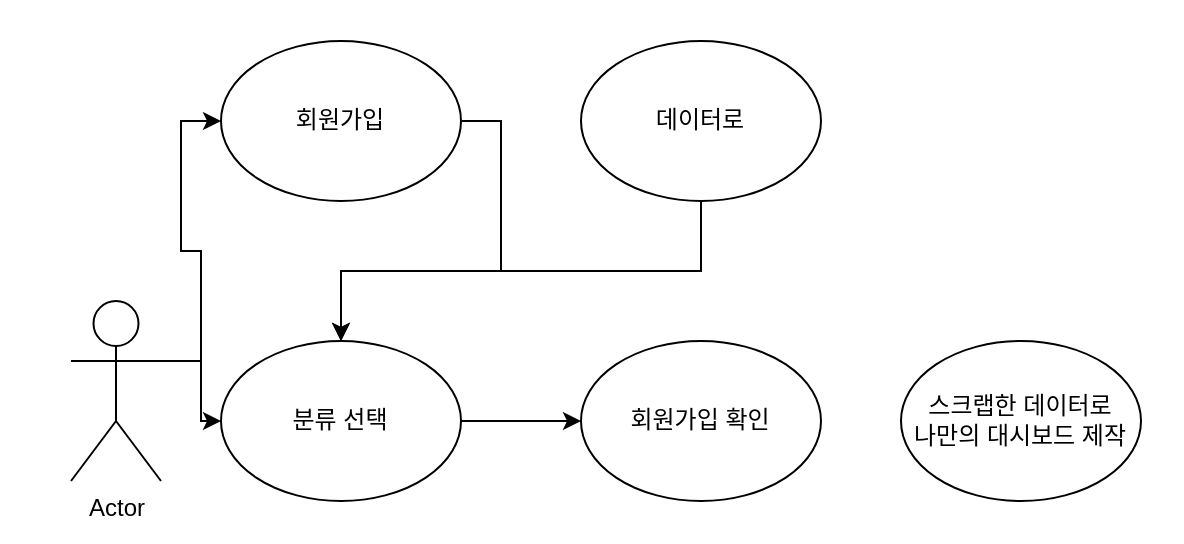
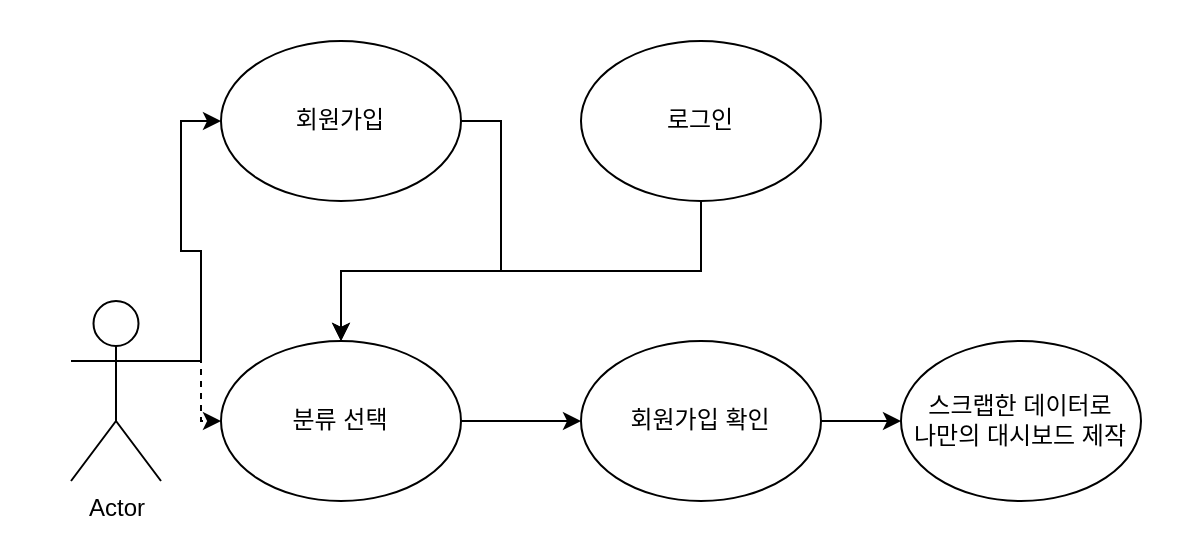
node "데이터로": label "데이터로" -> "로그인"
edge "Actor" -> "분류 선택": style solid -> dashed
edge "회원가입 확인" -> "스크랩한 데이터로 나만의 대시보드 제작": added
